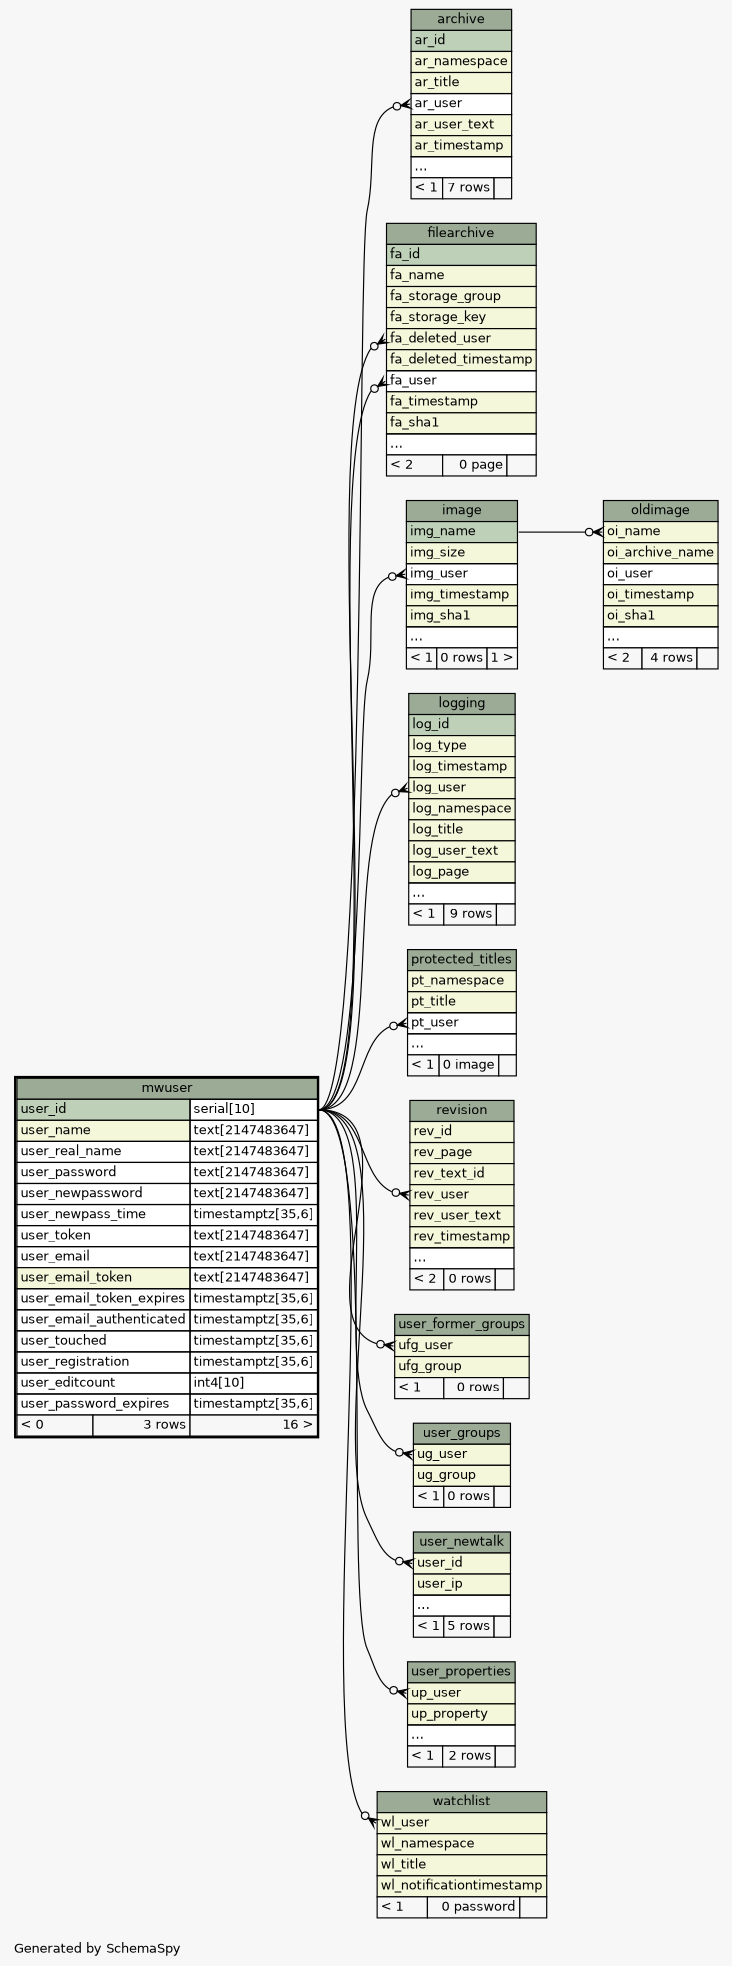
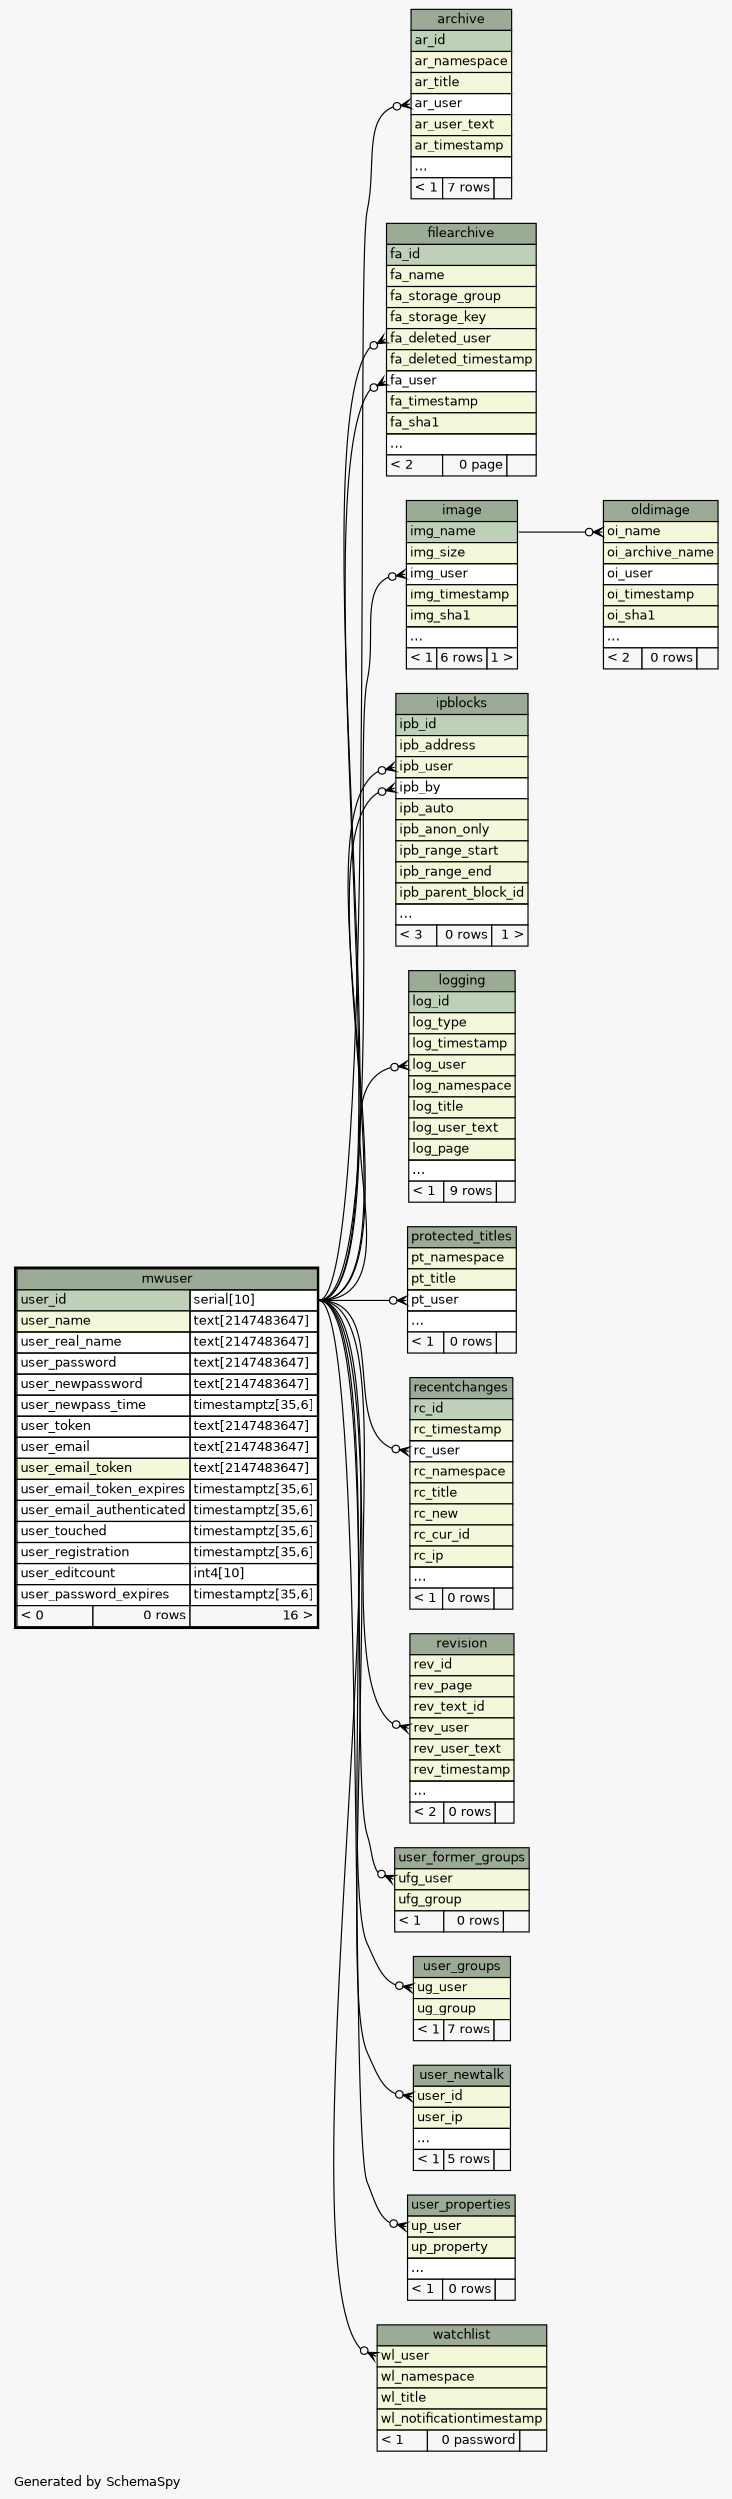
node "image": text "0 rows" -> "6 rows"
node "oldimage": text "4 rows" -> "0 rows"
node "ipblocks": added
node "protected_titles": text "0 image" -> "0 rows"
node "mwuser": text "3 rows" -> "0 rows"
node "recentchanges": added
node "user_groups": text "0 rows" -> "7 rows"
node "user_properties": text "2 rows" -> "0 rows"
